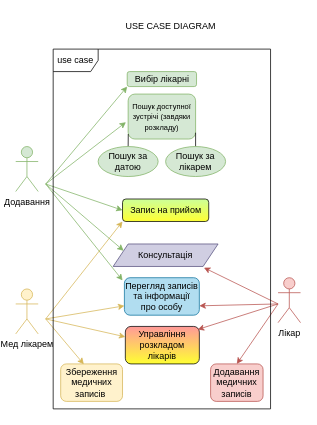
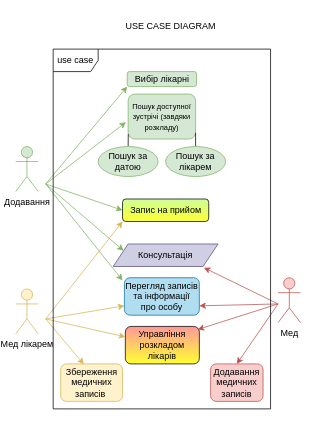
node "Лікар": label "Лікар" -> "Мед"
